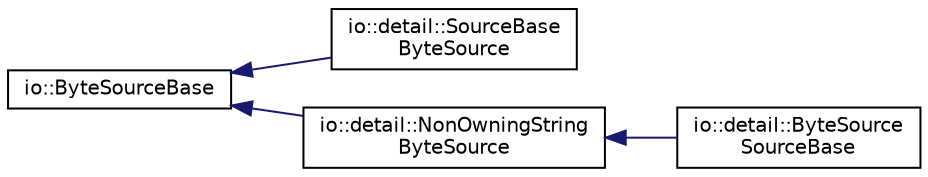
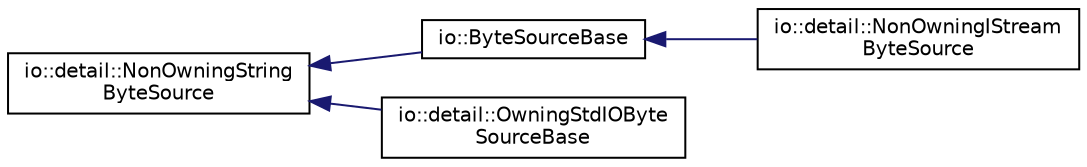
node "io::detail::SourceBase ByteSource": label "io::detail::SourceBase ByteSource" -> "io::detail::NonOwningIStream ByteSource"
edge "io::detail::NonOwningString ByteSource" -> "io::ByteSourceBase": reversed
node "io::detail::ByteSource SourceBase": label "io::detail::ByteSource SourceBase" -> "io::detail::OwningStdIOByte SourceBase"
